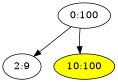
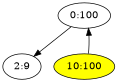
edge "0:100" -> "10:100": reversed
